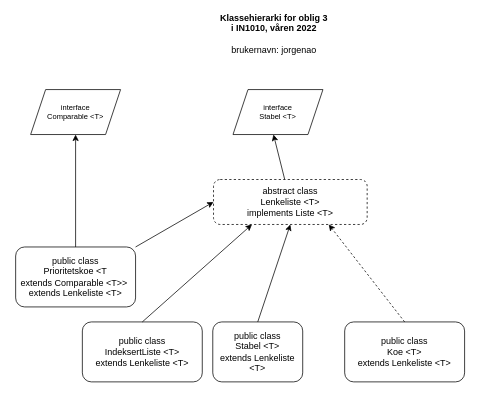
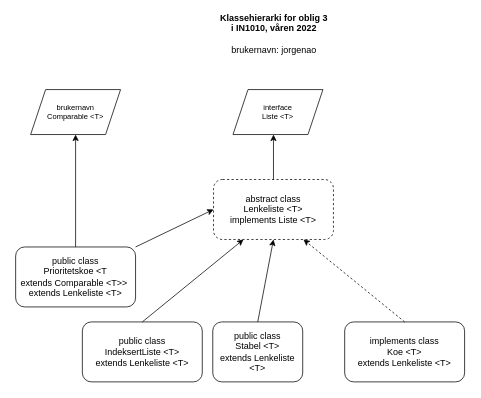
node "interface Comparable <T>": label "interface Comparable <T>" -> "brukernavn Comparable <T>"
node "interface Stabel <T>": label "interface Stabel <T>" -> "interface Liste <T>"
node "abstract class Lenkeliste <T> implements Liste <T>": size 154x45 -> 120x60
node "public class Koe <T> extends Lenkeliste <T>": label "public class Koe <T> extends Lenkeliste <T>" -> "implements class Koe <T> extends Lenkeliste <T>"
